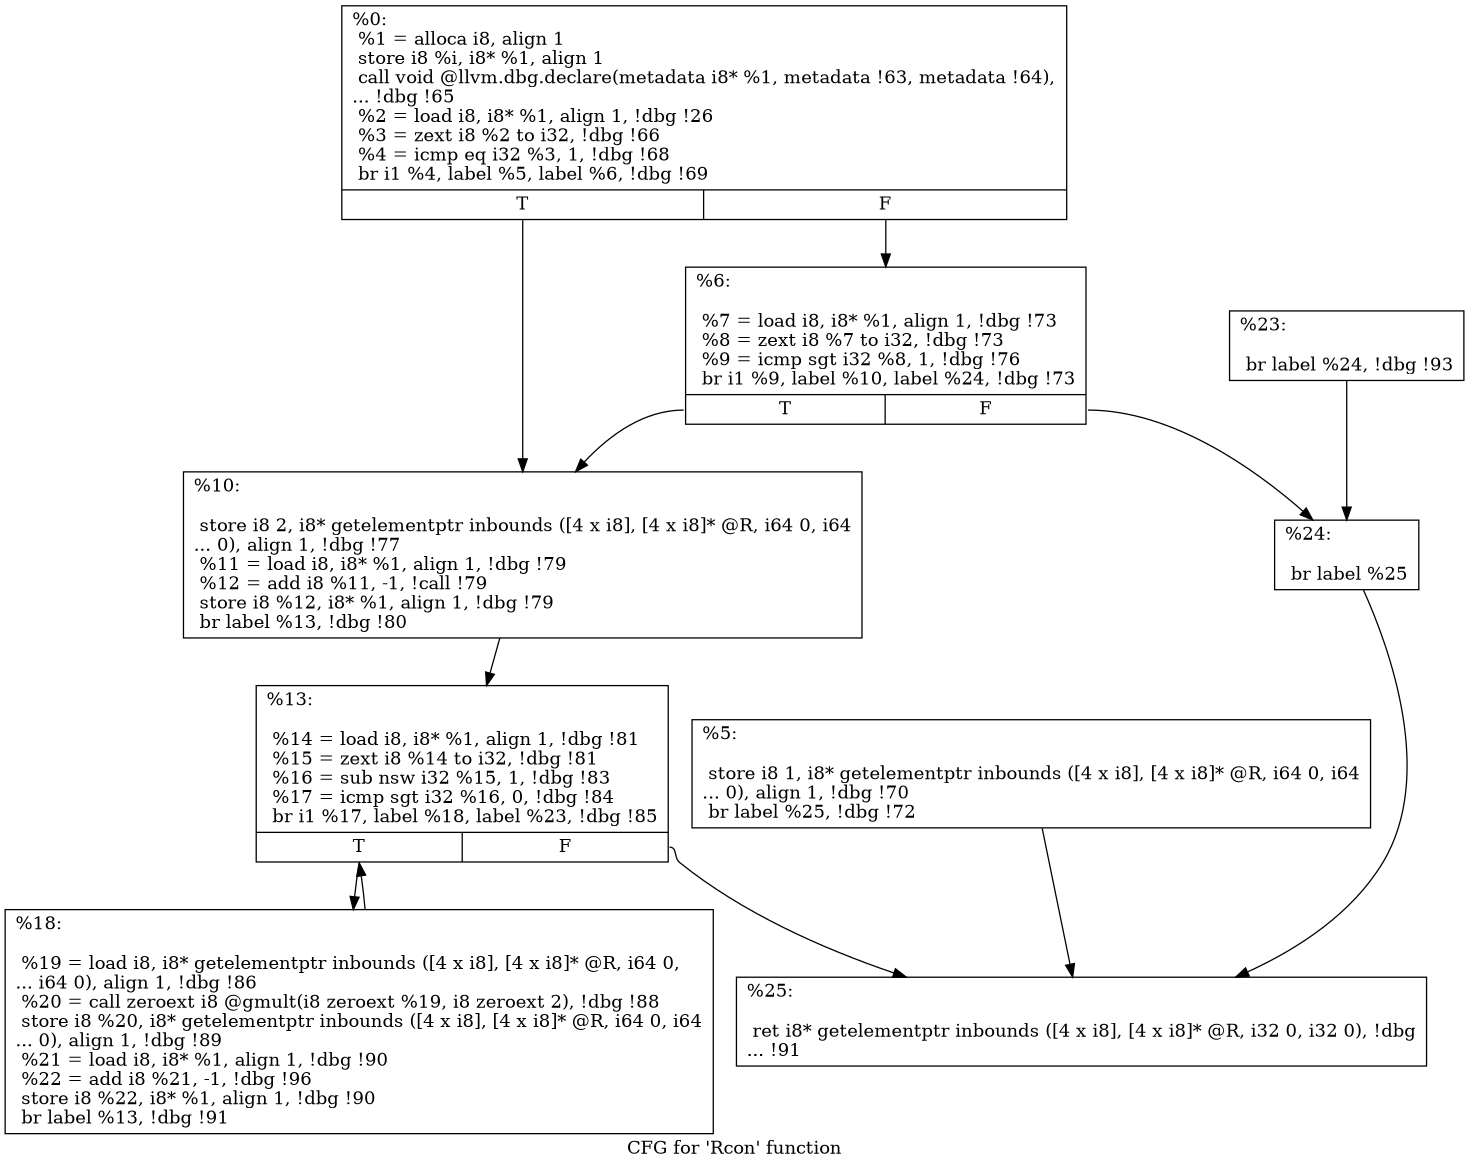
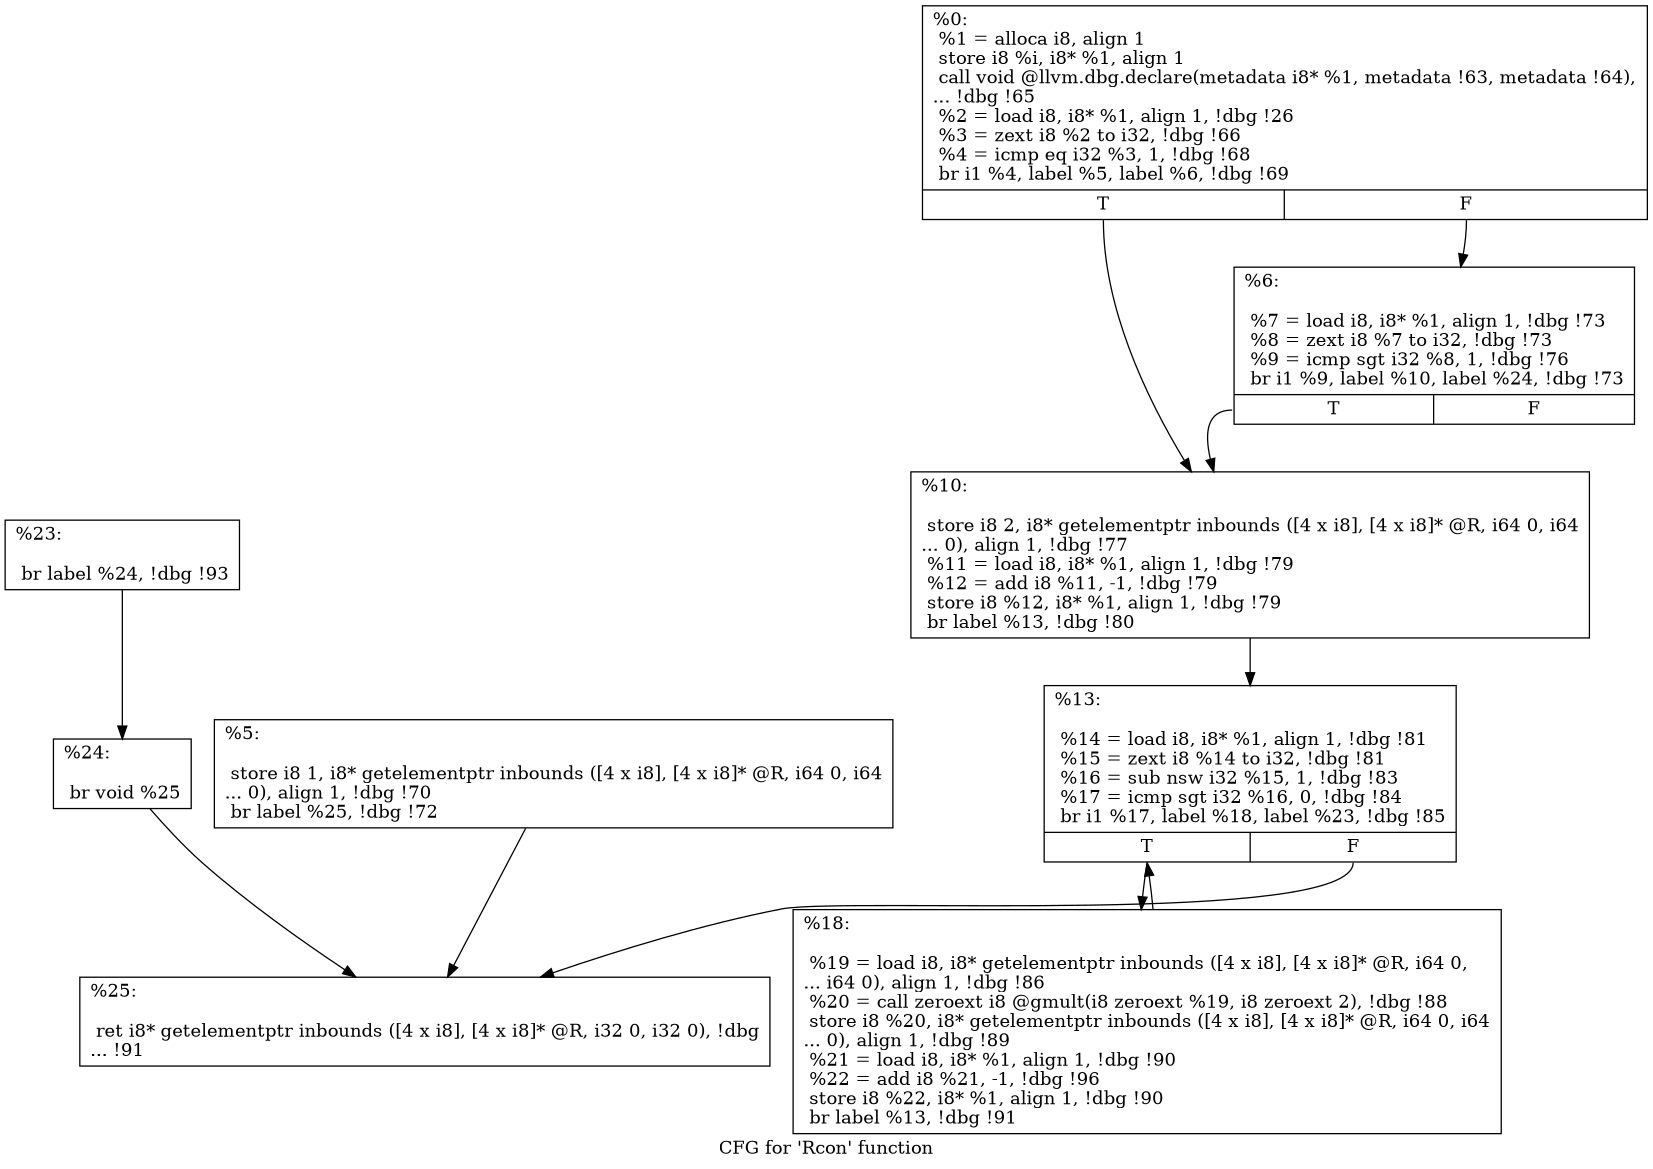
edge "%6:" -> "%24:": removed
node "%24:": text "br label %25" -> "br void %25"
node "%10:": text "%12 = add i8 %11, -1, !call !79" -> "%12 = add i8 %11, -1, !dbg !79"
